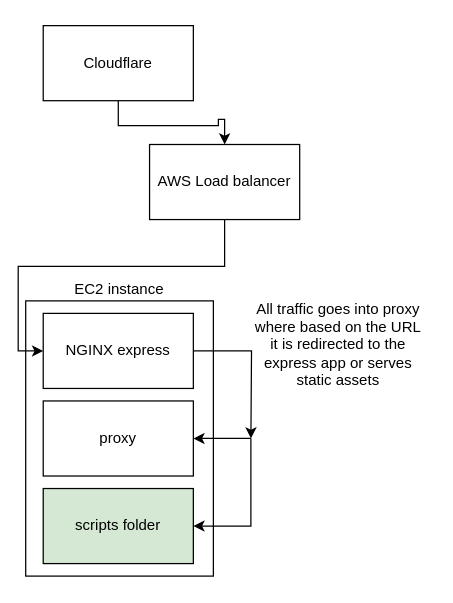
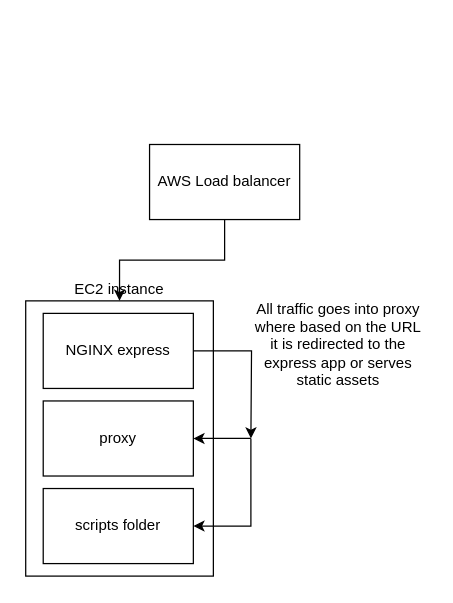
node "Cloudflare": removed
edge "Cloudflare" -> "AWS Load balancer": removed
edge "AWS Load balancer" -> "NGINX express": now "AWS Load balancer" -> "EC2 instance"
node "scripts folder": fillcolor #d5e8d4 -> #ffffff
